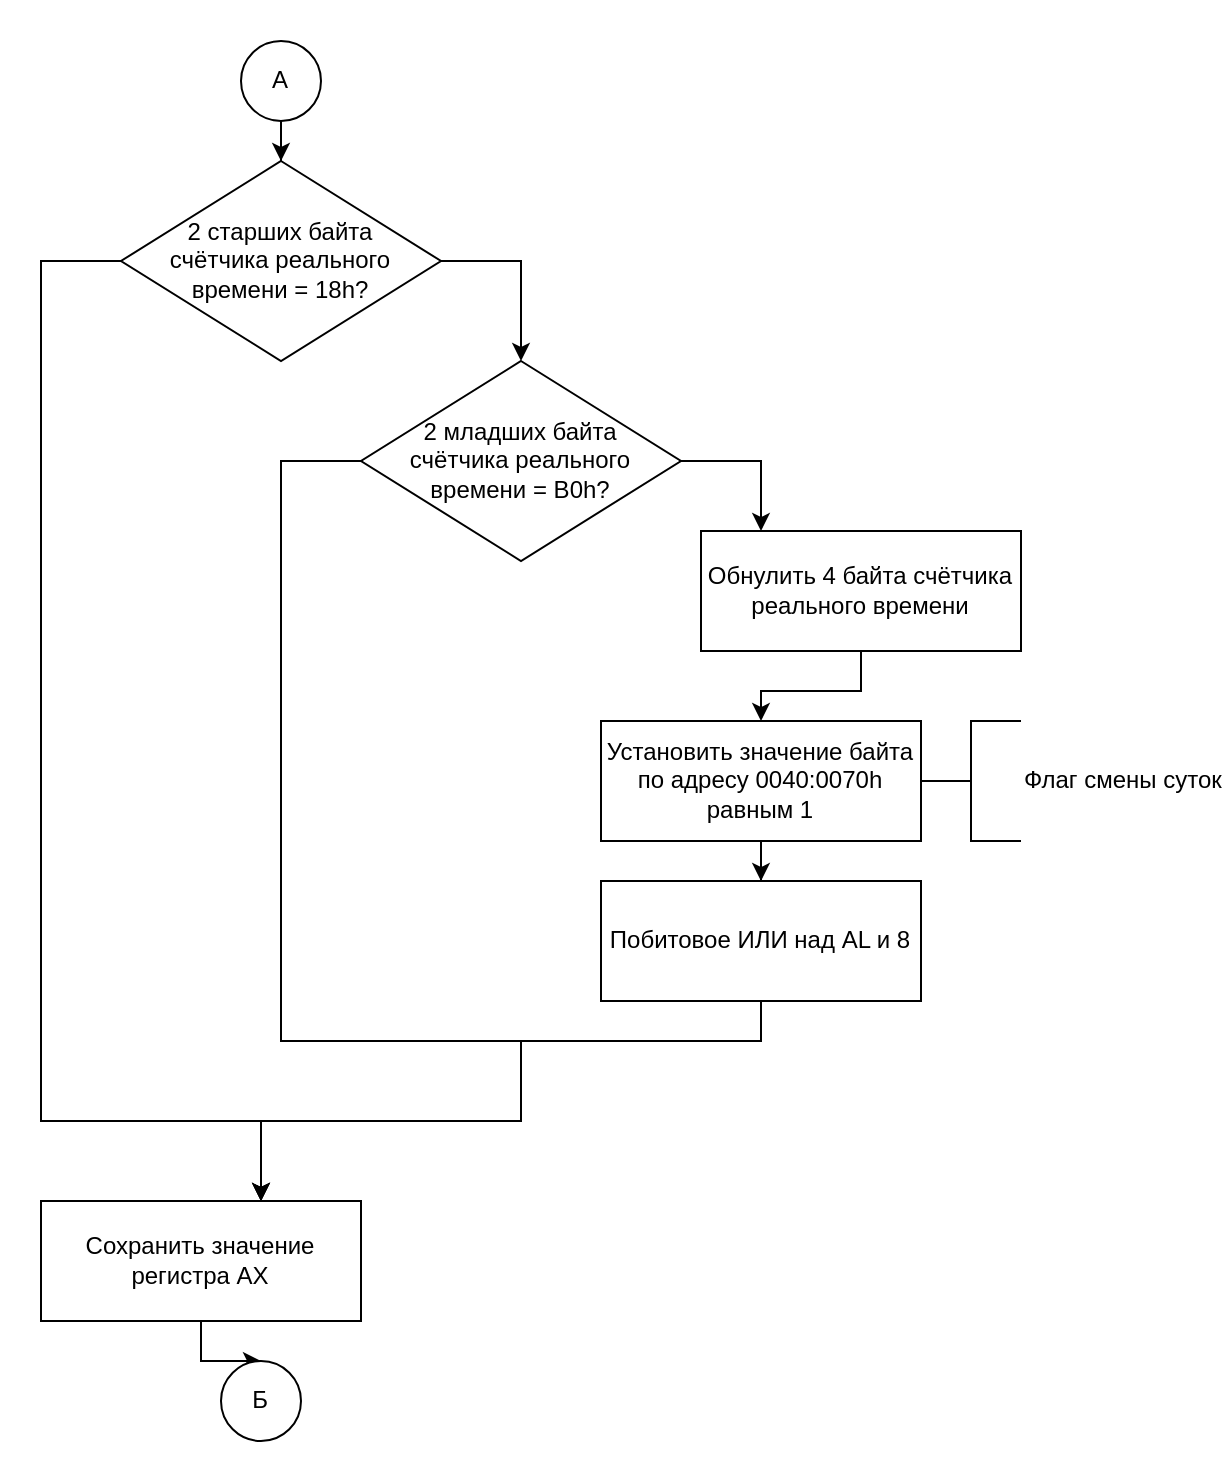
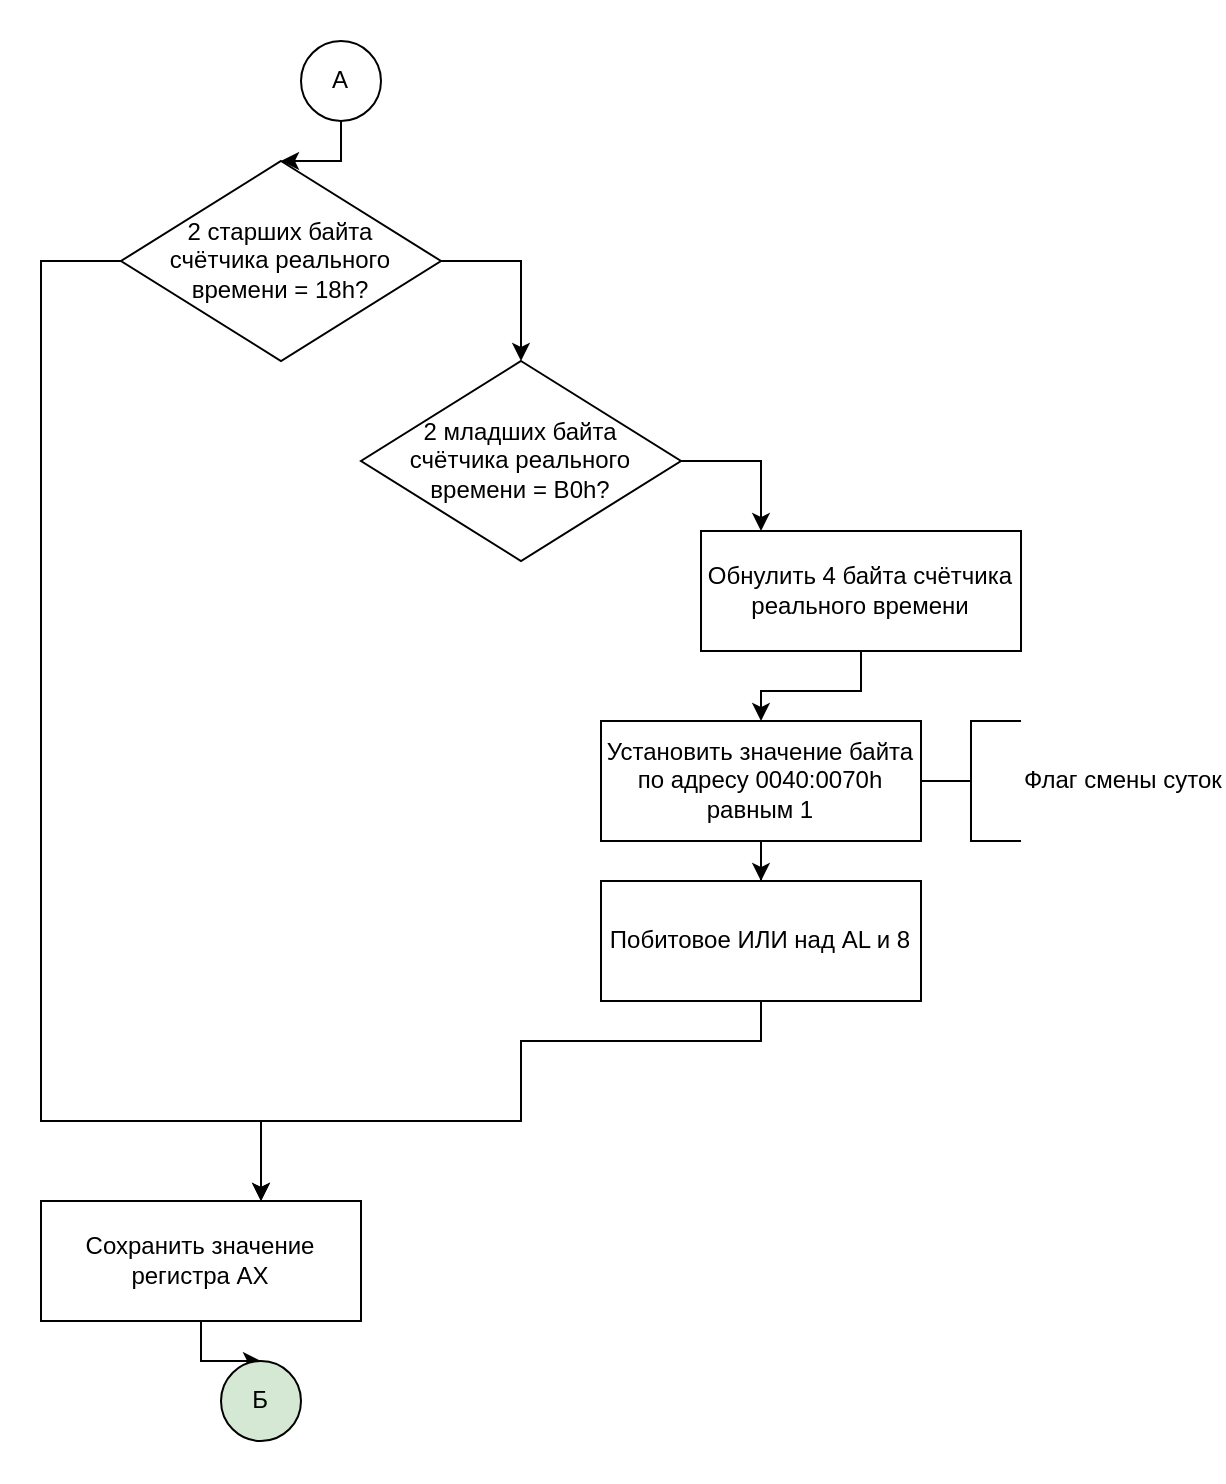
node "А": moved (281, 81) -> (341, 81)
edge "2 младших байта счётчика реального времени = B0h?" -> "Сохранить значение регистра AX": removed
node "Б": fillcolor #ffffff -> #d5e8d4
